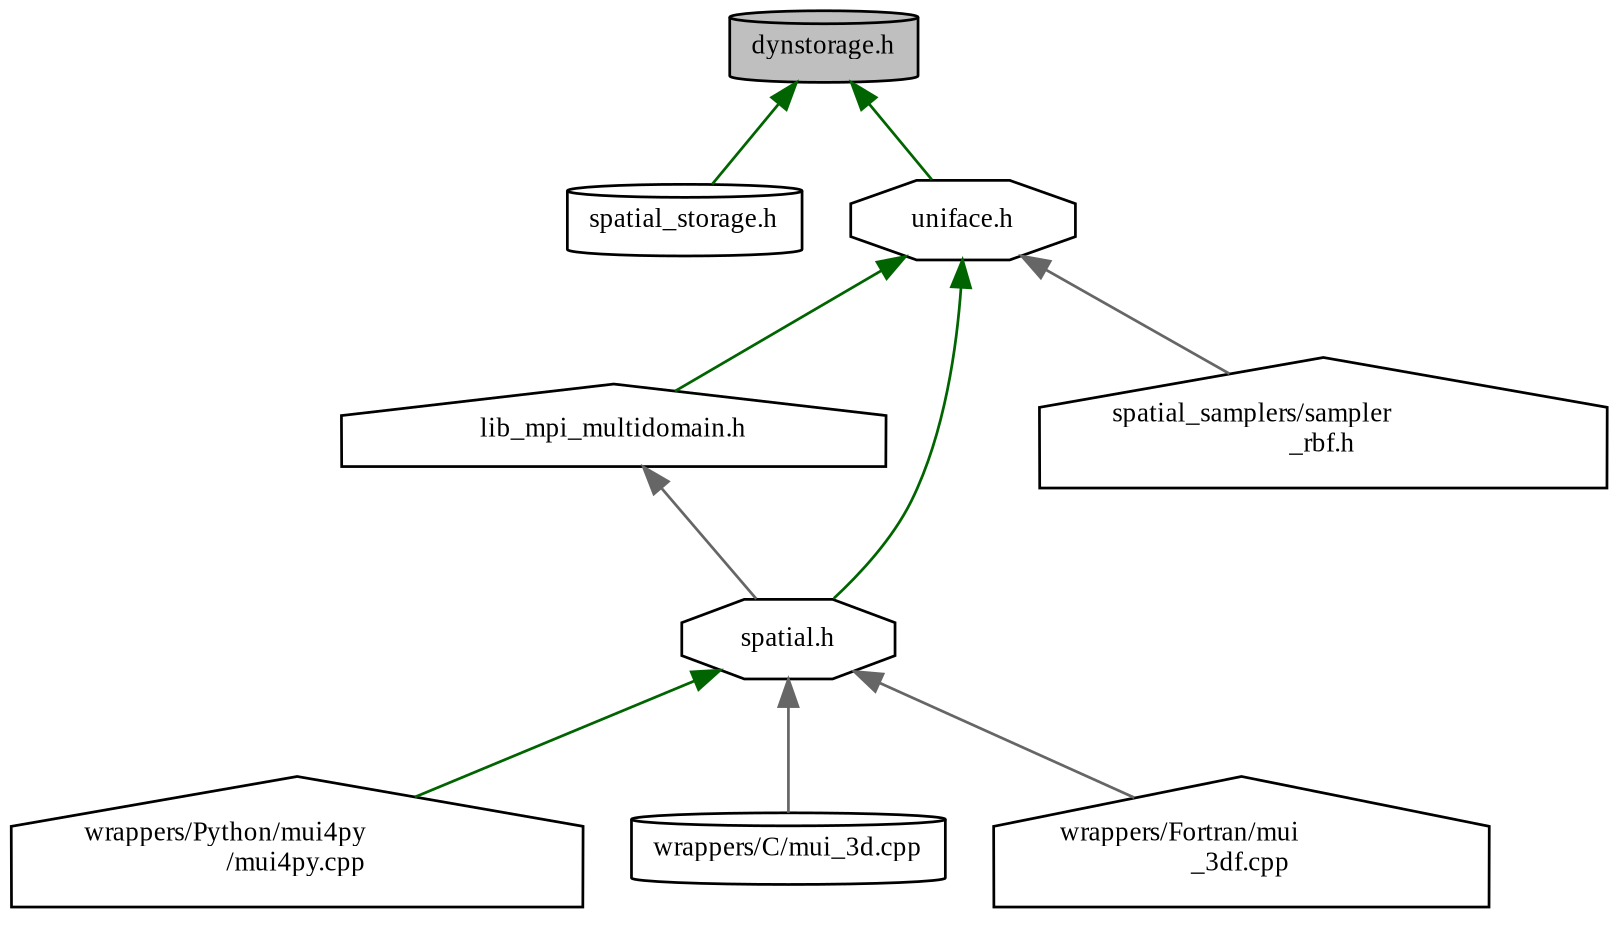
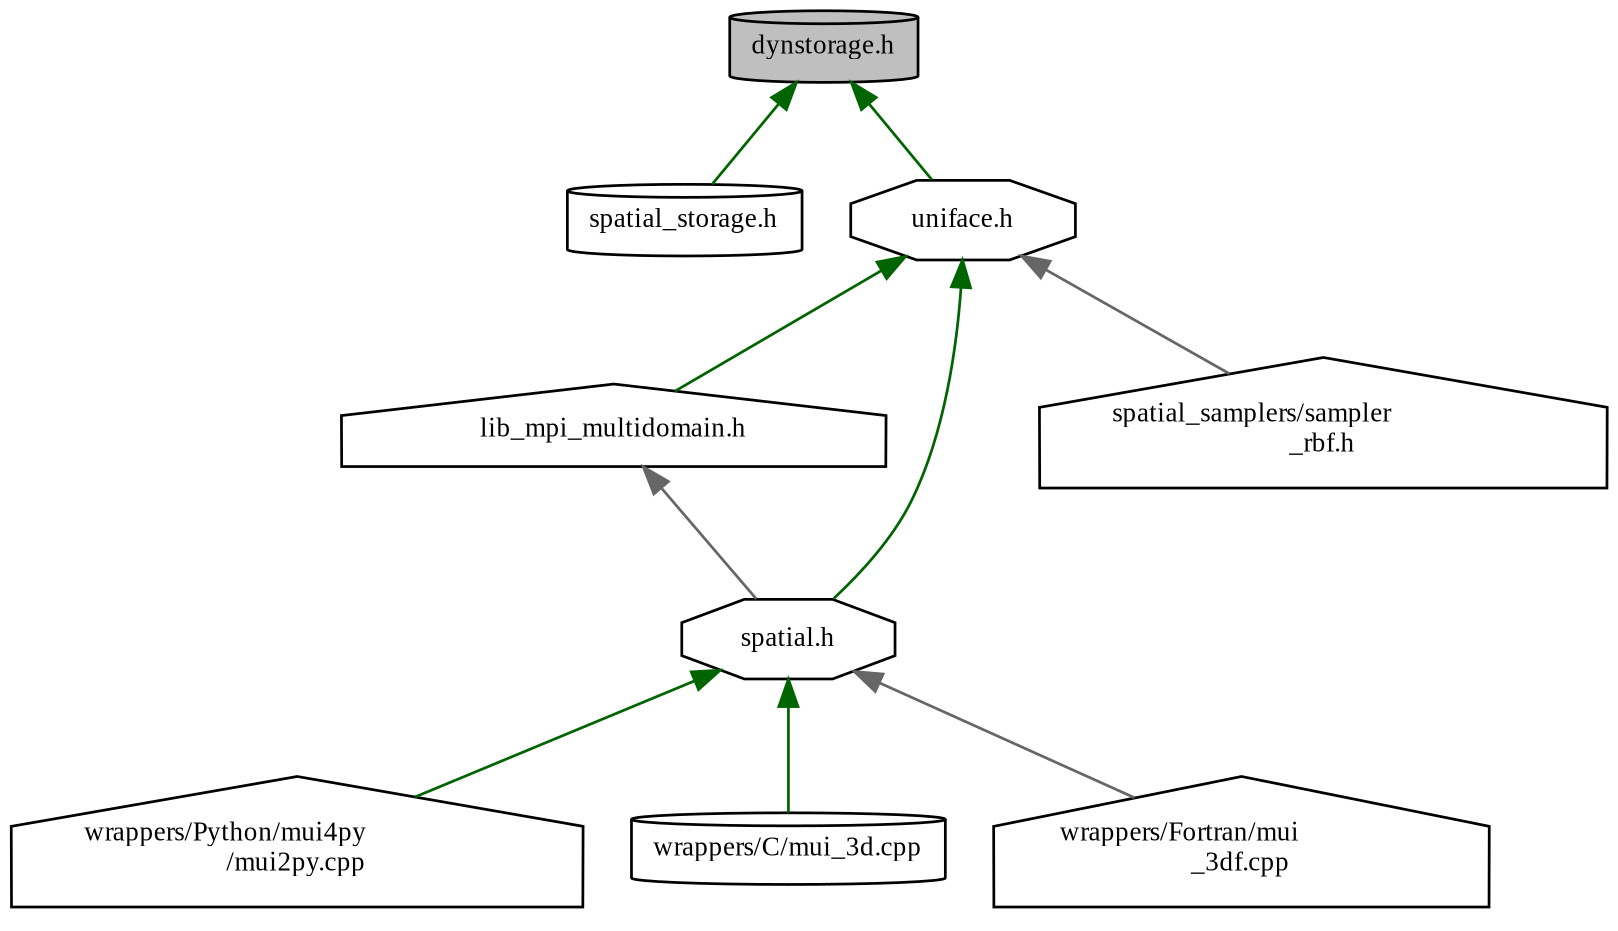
edge "wrappers/C/mui_3d.cpp" -> "spatial.h": color gray40 -> darkgreen
node "wrappers/Python/mui4py /mui4py.cpp": label "wrappers/Python/mui4py /mui4py.cpp" -> "wrappers/Python/mui4py /mui2py.cpp"
